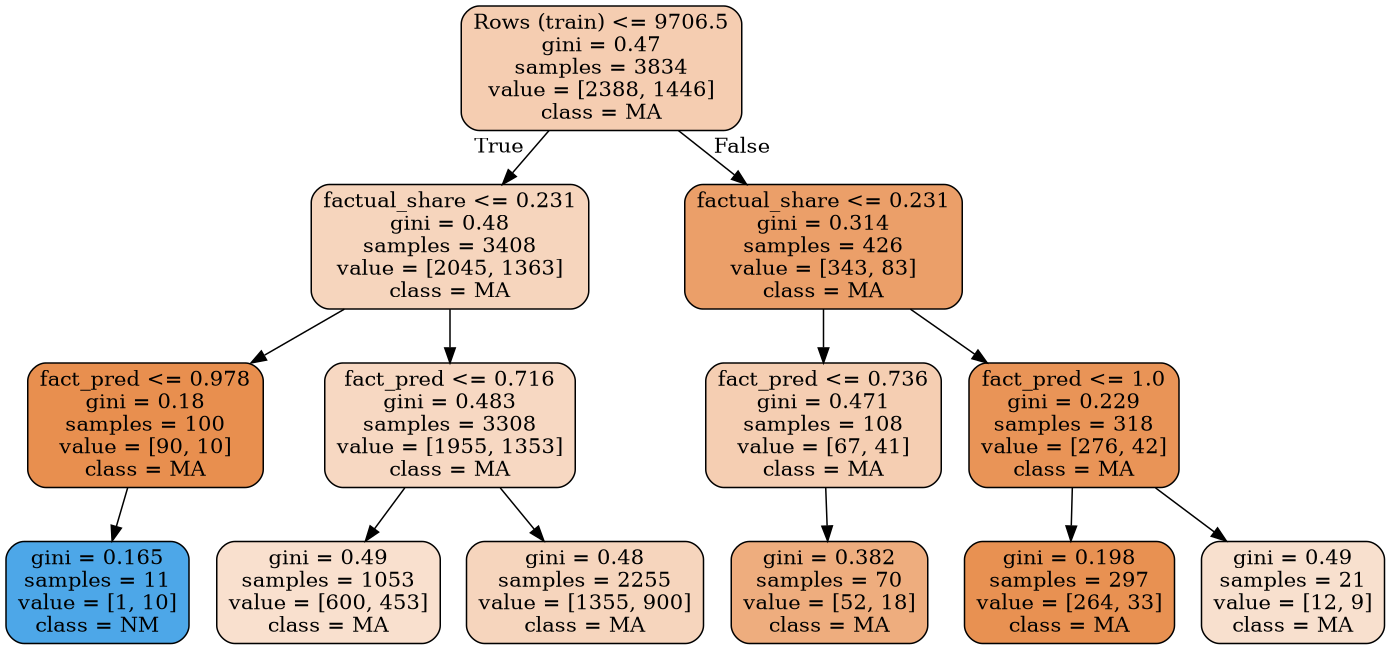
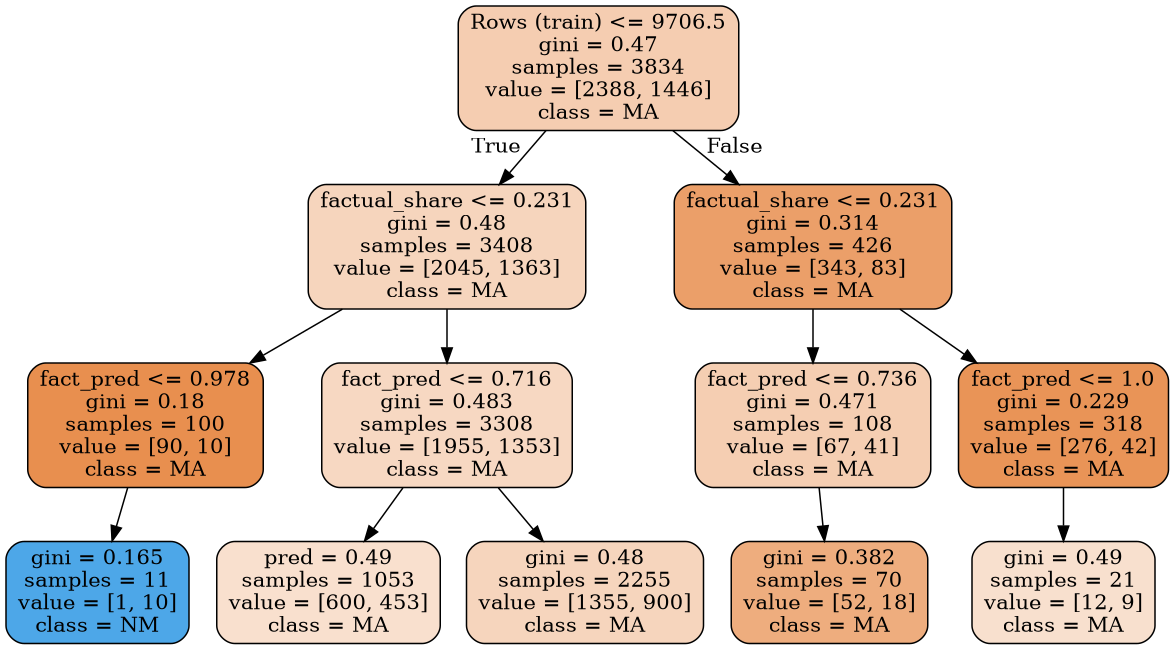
node "gini = 0.49 samples = 1053 value = [600, 453] class = MA": label "gini = 0.49 samples = 1053 value = [600, 453] class = MA" -> "pred = 0.49 samples = 1053 value = [600, 453] class = MA"
node "gini = 0.198 samples = 297 value = [264, 33] class = MA": removed
